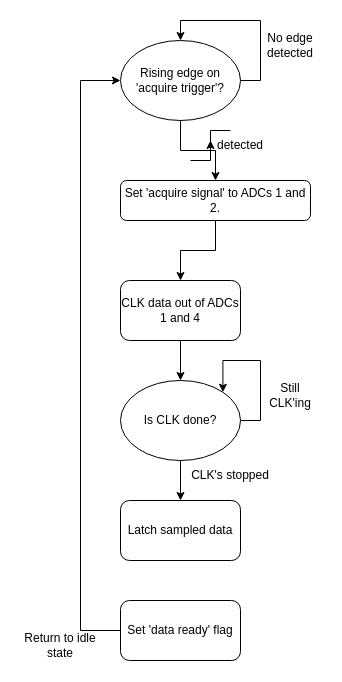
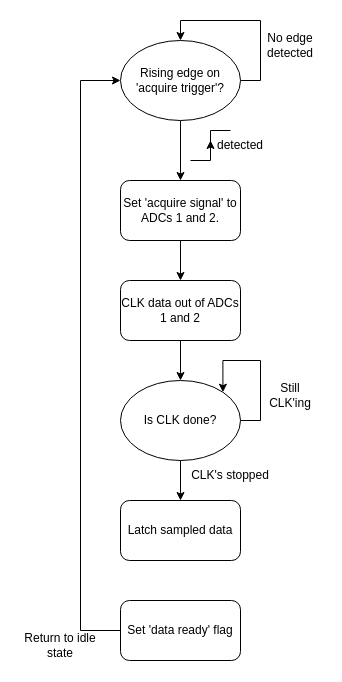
node "Set 'acquire signal' to ADCs 1 and 2.": size 190x40 -> 120x60
node "CLK data out of ADCs 1 and 4": label "CLK data out of ADCs 1 and 4" -> "CLK data out of ADCs 1 and 2"
